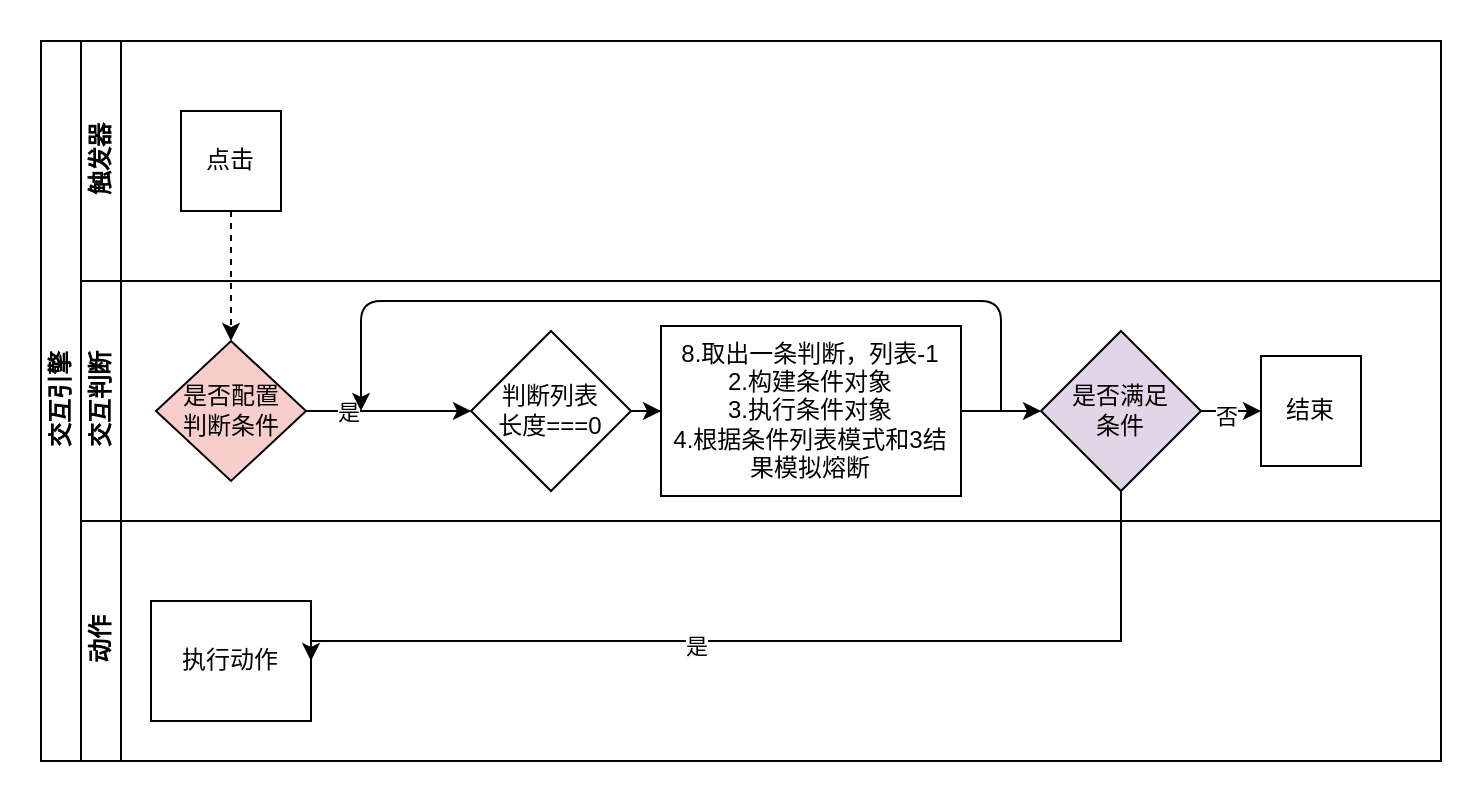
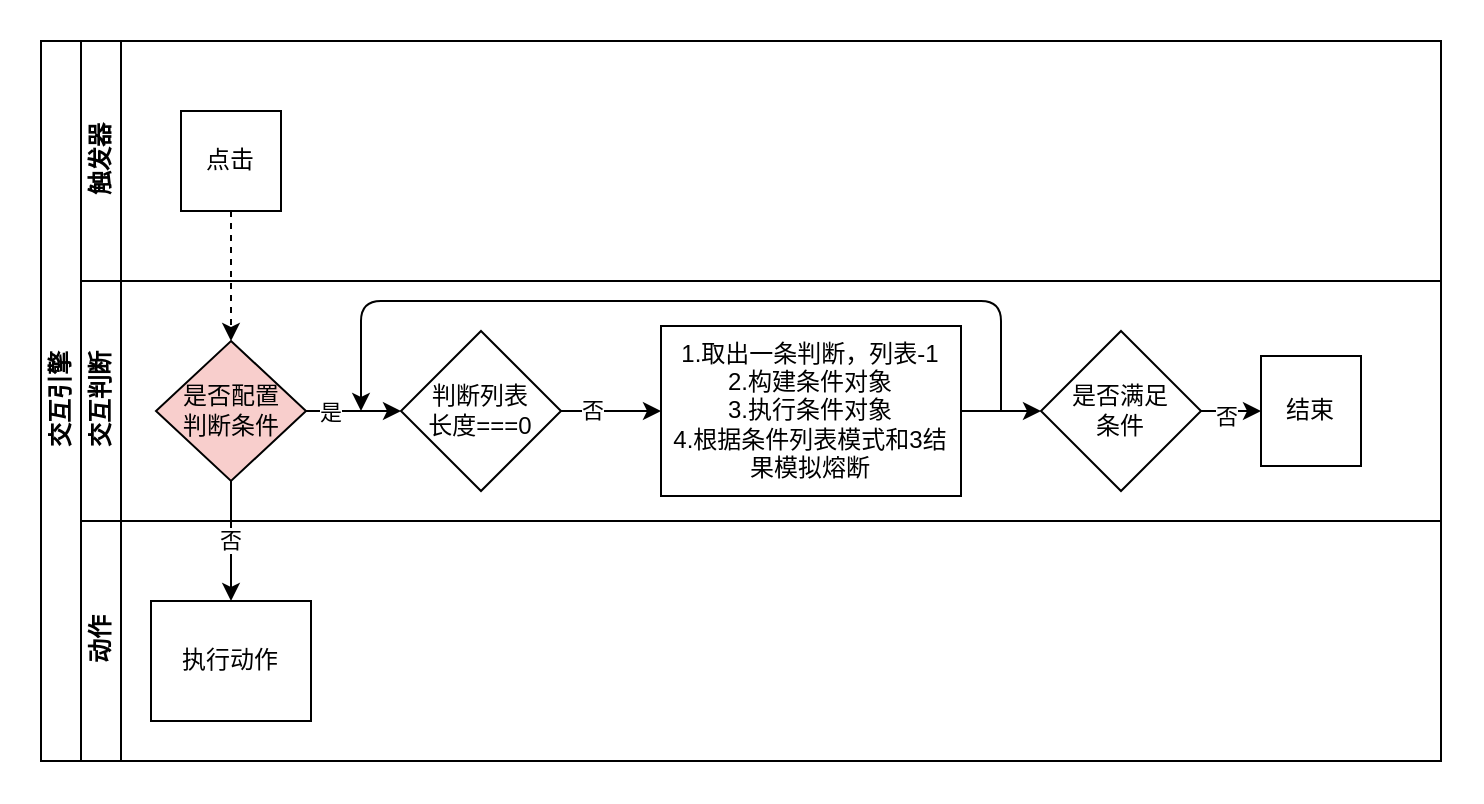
node "判断列表 长度===0": moved (551, 411) -> (481, 411)
node "8.取出一条判断，列表-1 2.构建条件对象 3.执行条件对象 4.根据条件列表模式和3结果模拟熔断": label "8.取出一条判断，列表-1 2.构建条件对象 3.执行条件对象 4.根据条件列表模式和3结果模拟熔断" -> "1.取出一条判断，列表-1 2.构建条件对象 3.执行条件对象 4.根据条件列表模式和3结果模拟熔断"
node "是否满足 条件": fillcolor #e1d5e7 -> #ffffff
edge "是否配置 判断条件" -> "执行动作": added, label "否"
edge "是否满足 条件" -> "执行动作": removed, label "是"
